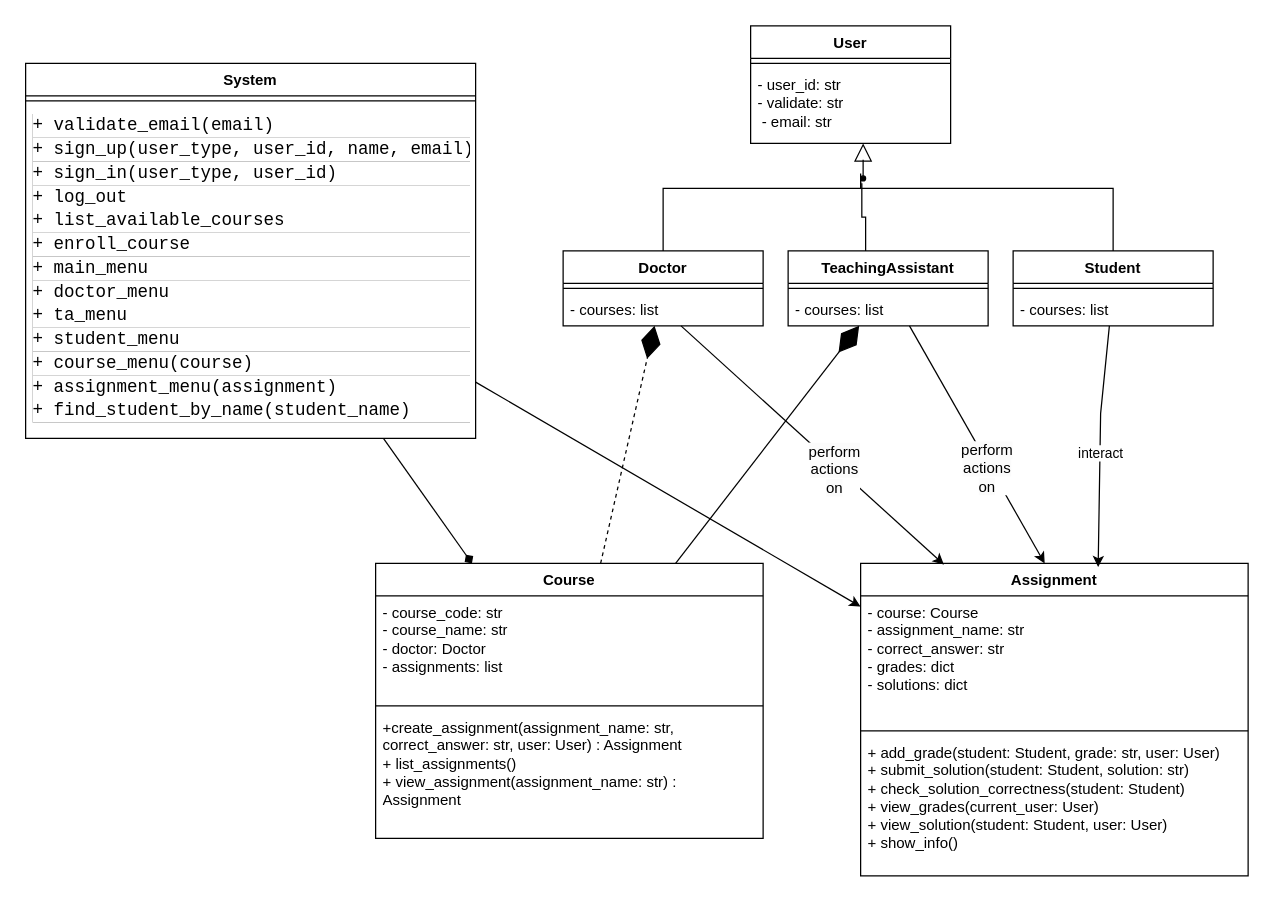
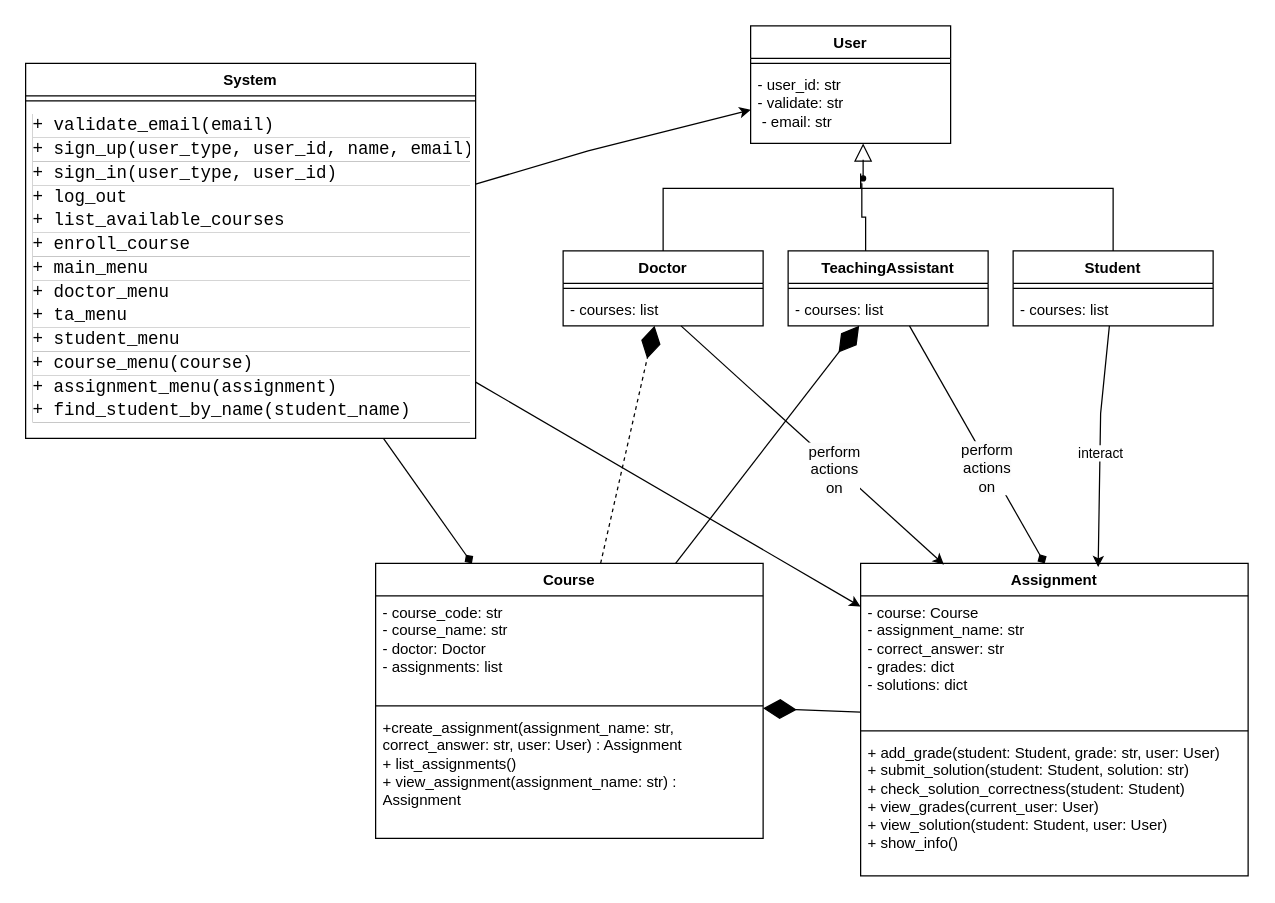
edge "System" -> "User": added
edge "TeachingAssistant" -> "Assignment": arrowhead classic -> diamond
edge "Assignment" -> "Course": added
